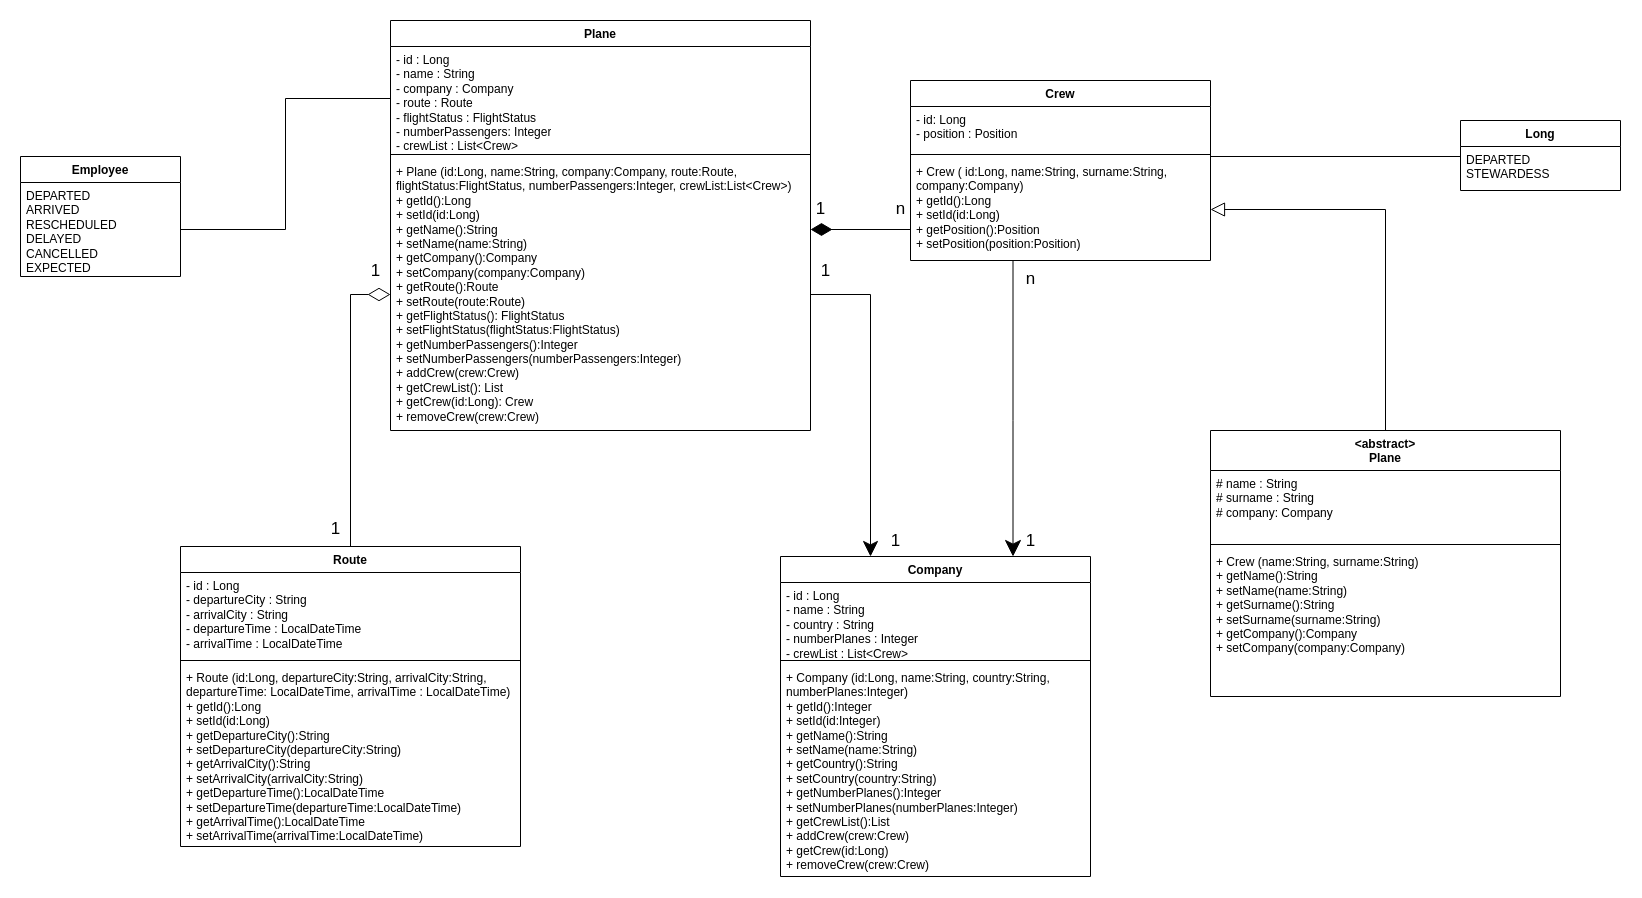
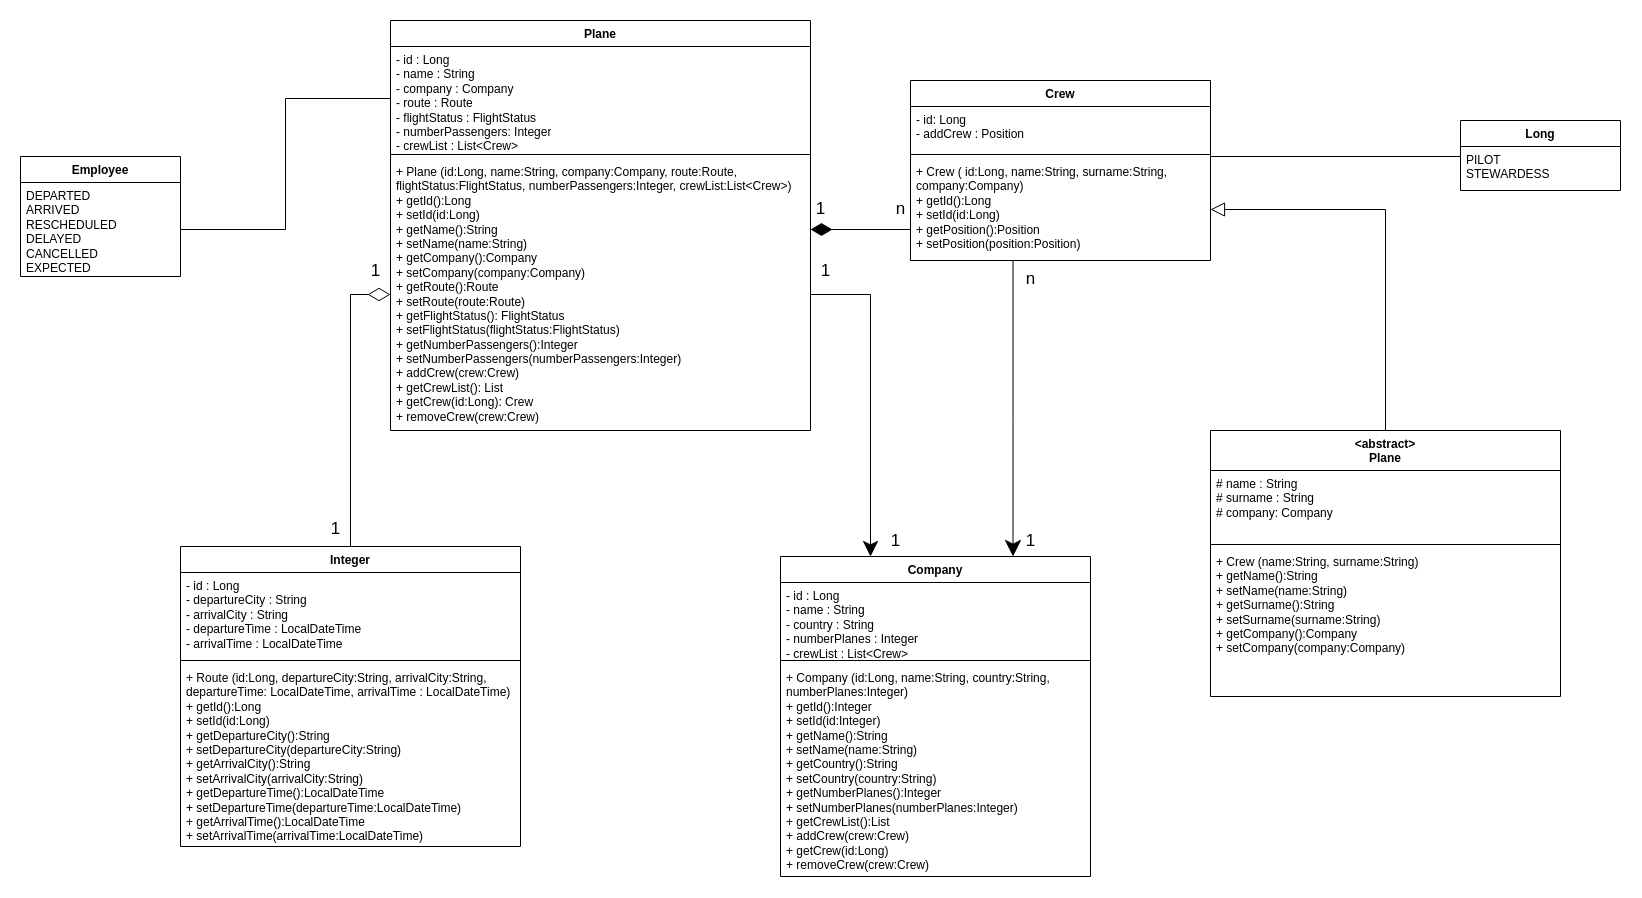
node "- id: Long - position : Position": label "- id: Long - position : Position" -> "- id: Long - addCrew : Position"
node "DEPARTED STEWARDESS": label "DEPARTED STEWARDESS" -> "PILOT STEWARDESS"
node "Route": label "Route" -> "Integer"
